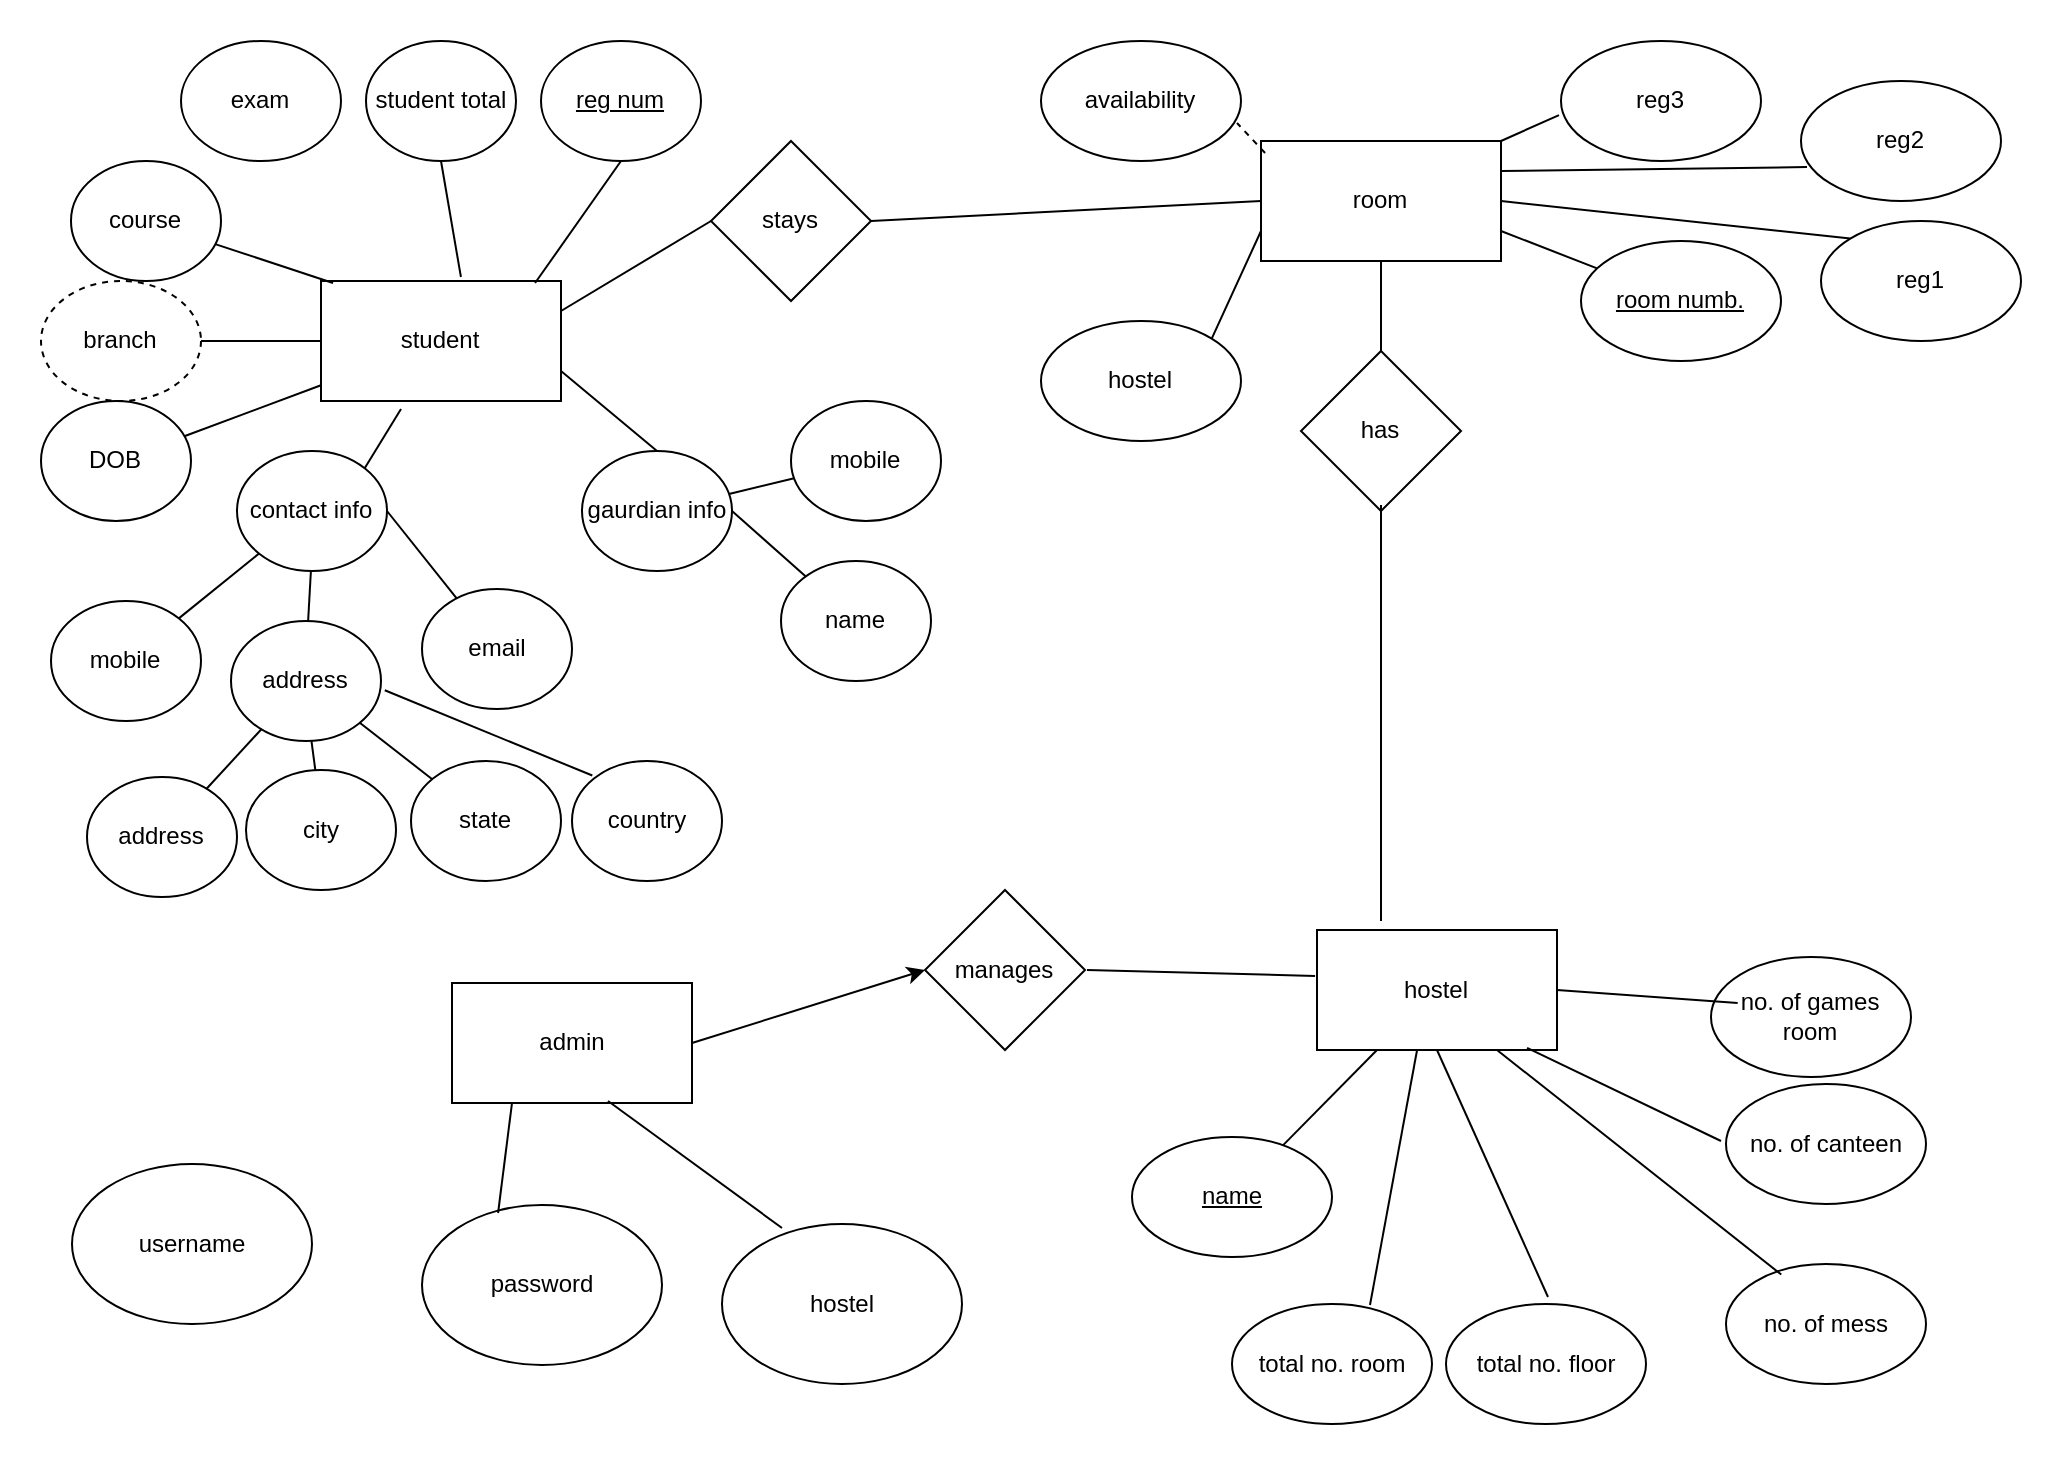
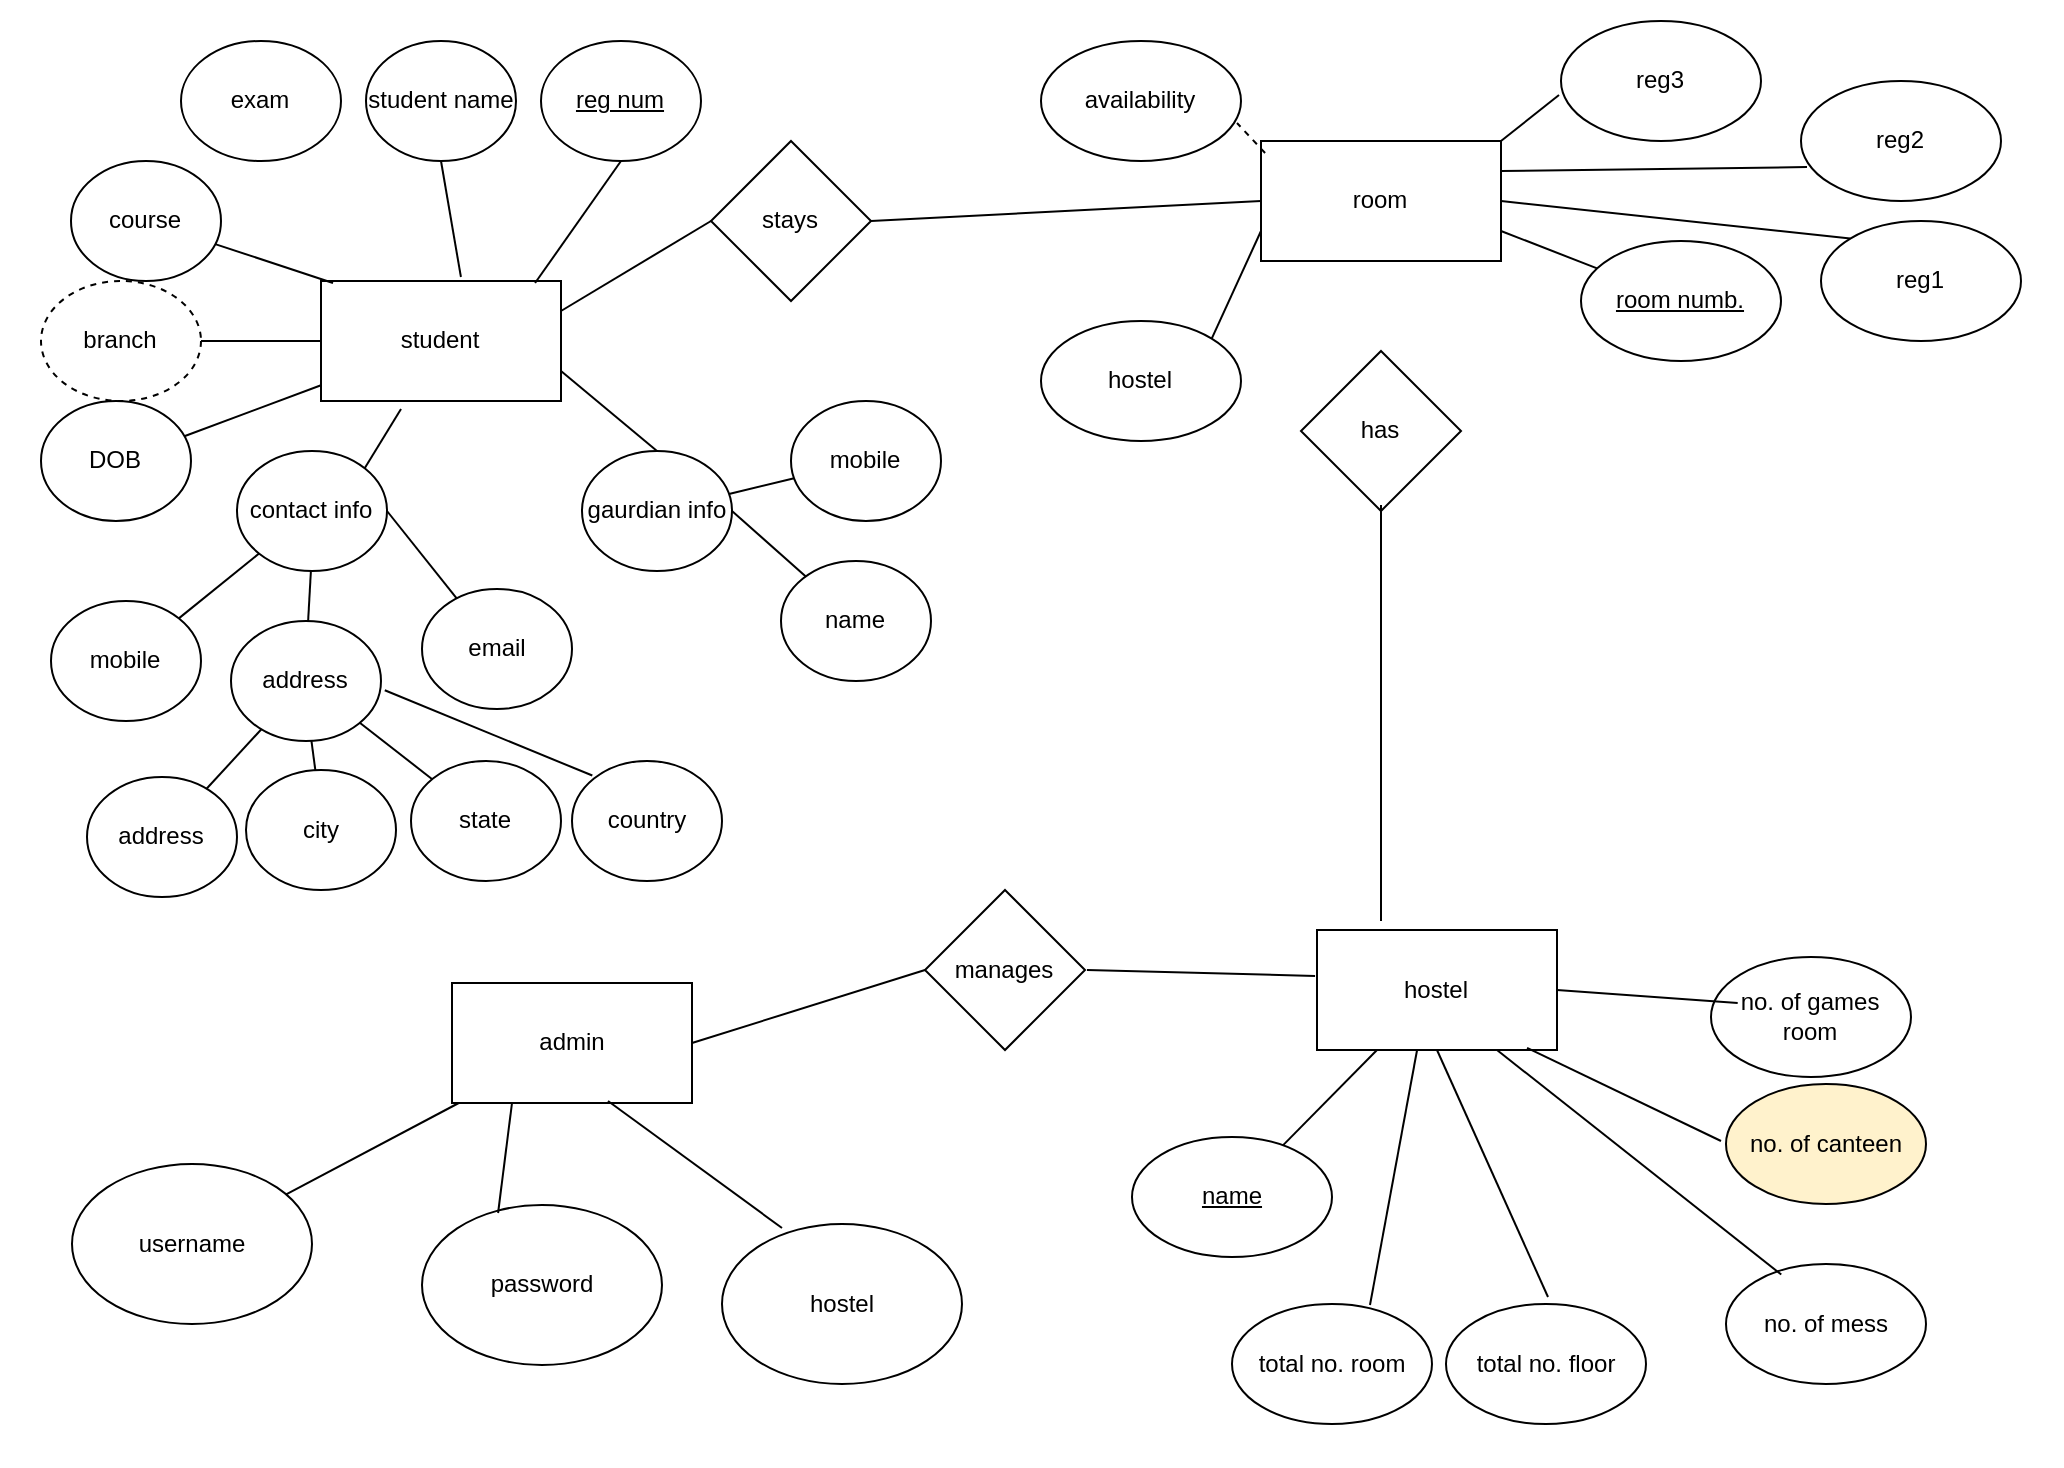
node "student total": label "student total" -> "student name"
node "reg3": moved (1661, 101) -> (1661, 81)
edge "room" -- "has": removed
edge "admin" -> "manages": arrowhead classic -> none
node "no. of canteen": fillcolor #ffffff -> #fff2cc
edge "admin" -- "username": added
